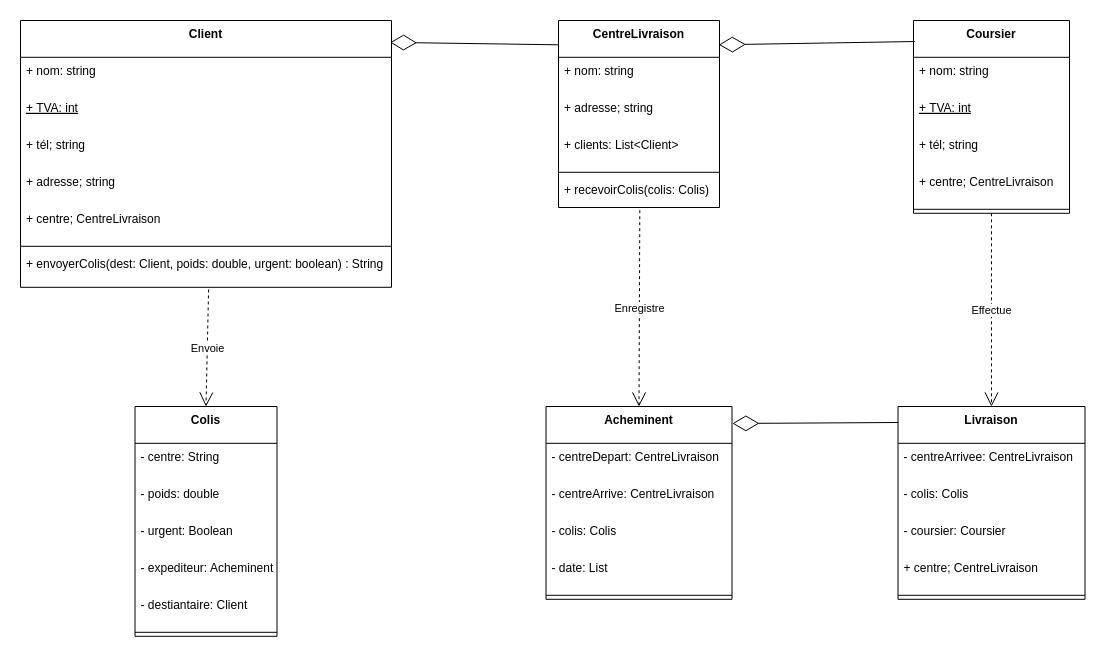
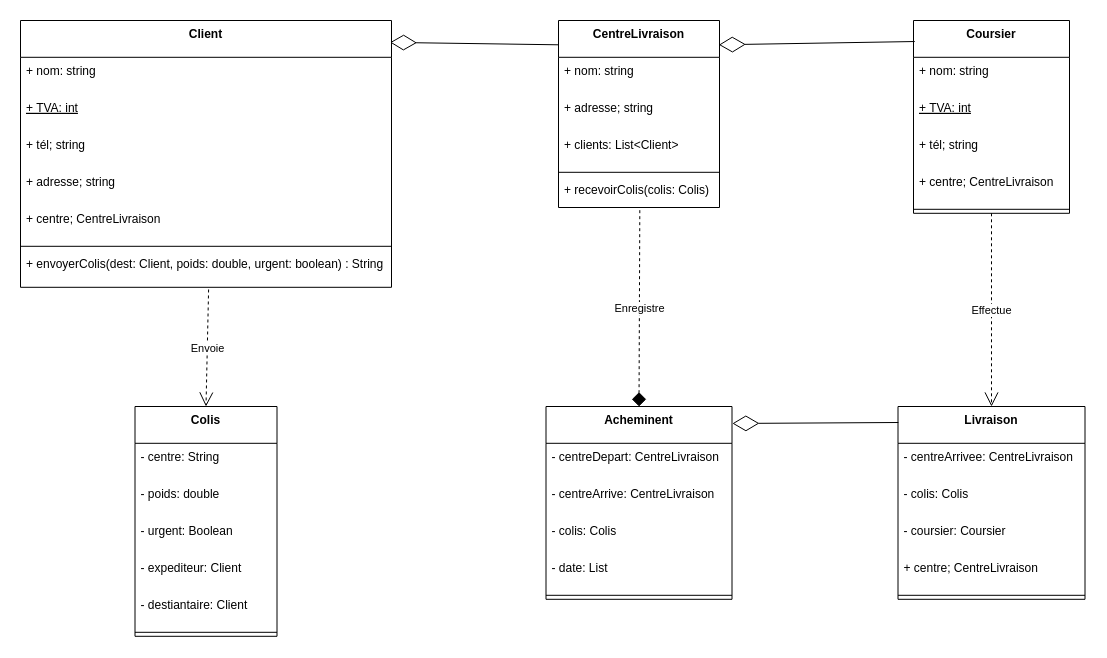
edge "+ recevoirColis(colis: Colis)" -> "Acheminent": arrowhead open -> diamond
node "- expediteur: Acheminent": label "- expediteur: Acheminent" -> "- expediteur: Client"
